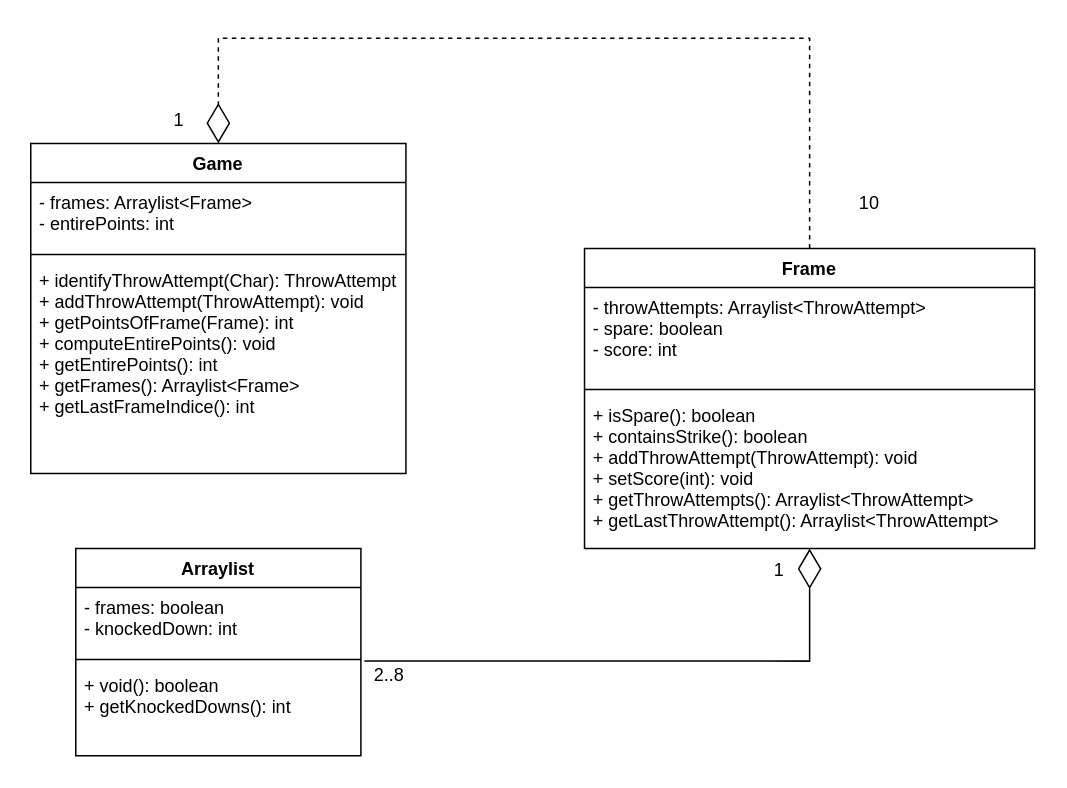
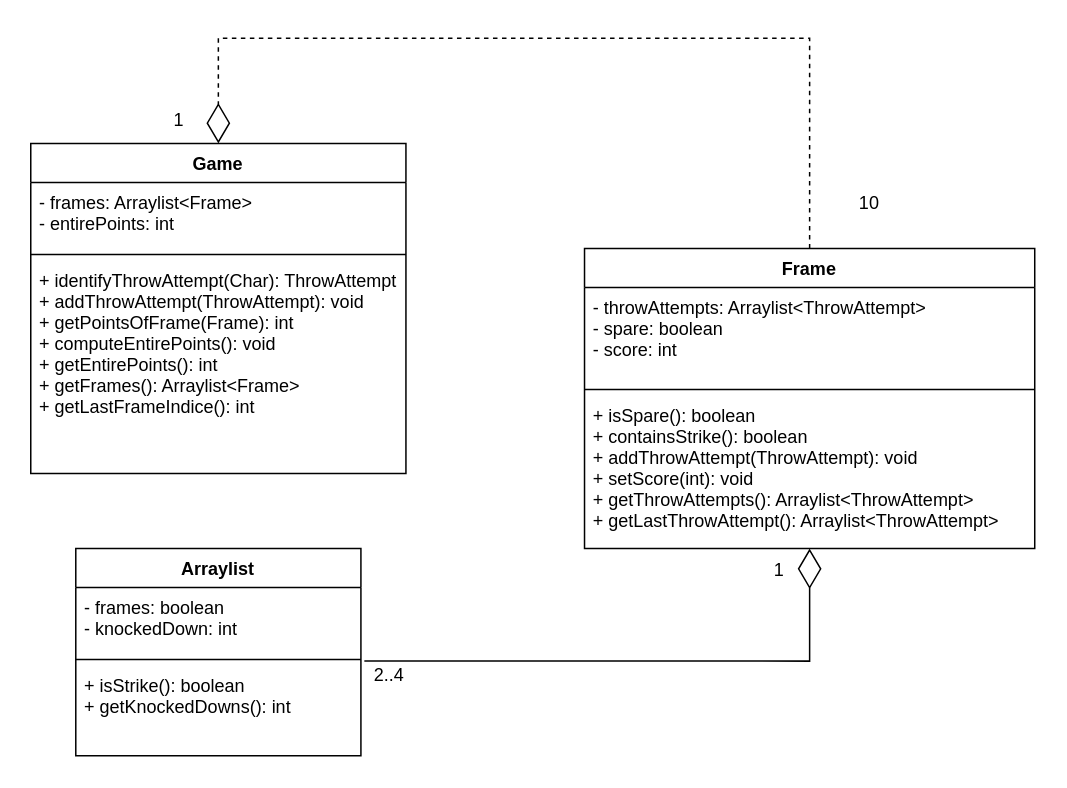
node "2..8": label "2..8" -> "2..4"
node "+ void(): boolean + getKnockedDowns(): int": label "+ void(): boolean + getKnockedDowns(): int" -> "+ isStrike(): boolean + getKnockedDowns(): int"
